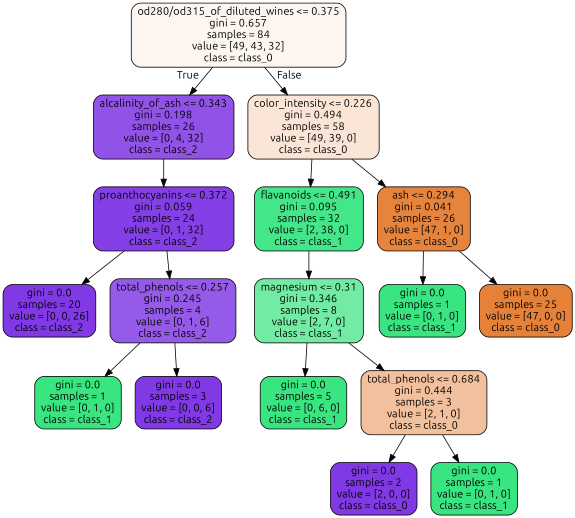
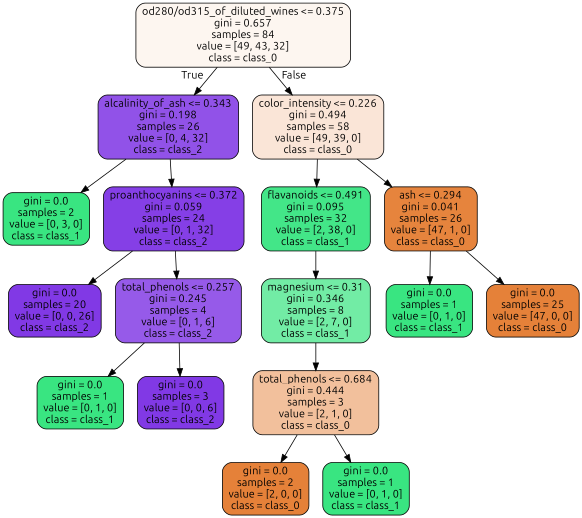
node "gini = 0.0 samples = 2 value = [0, 3, 0] class = class_1": added
node "gini = 0.0 samples = 5 value = [0, 6, 0] class = class_1": removed
node "gini = 0.0 samples = 2 value = [2, 0, 0] class = class_0": fillcolor #8139e5 -> #e58139
